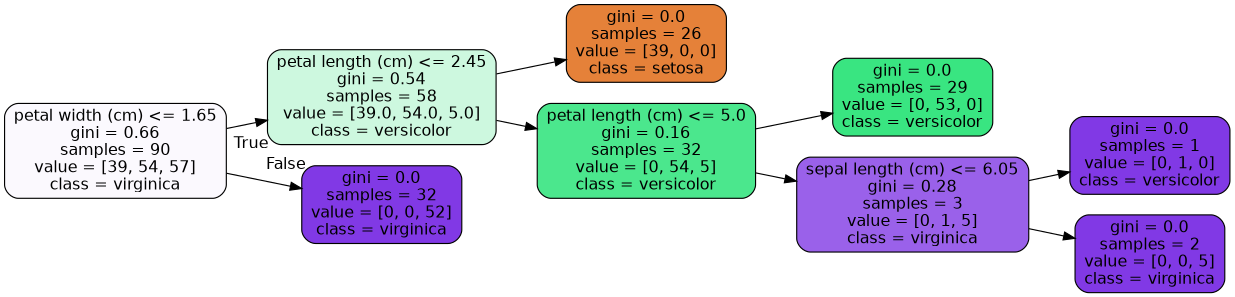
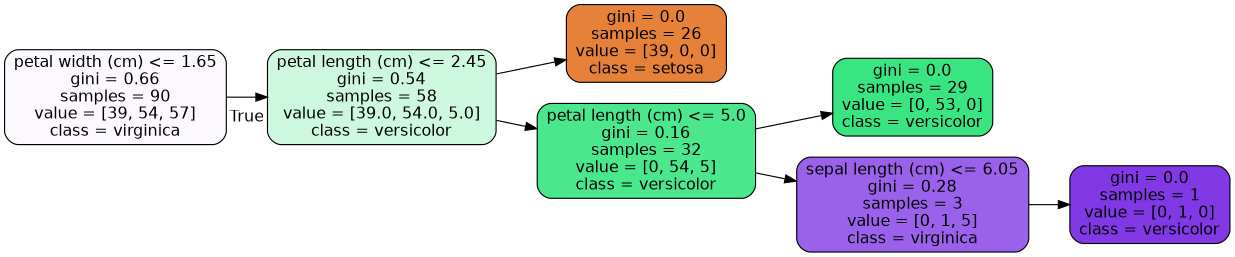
node "gini = 0.0 samples = 32 value = [0, 0, 52] class = virginica": removed
node "gini = 0.0 samples = 2 value = [0, 0, 5] class = virginica": removed
